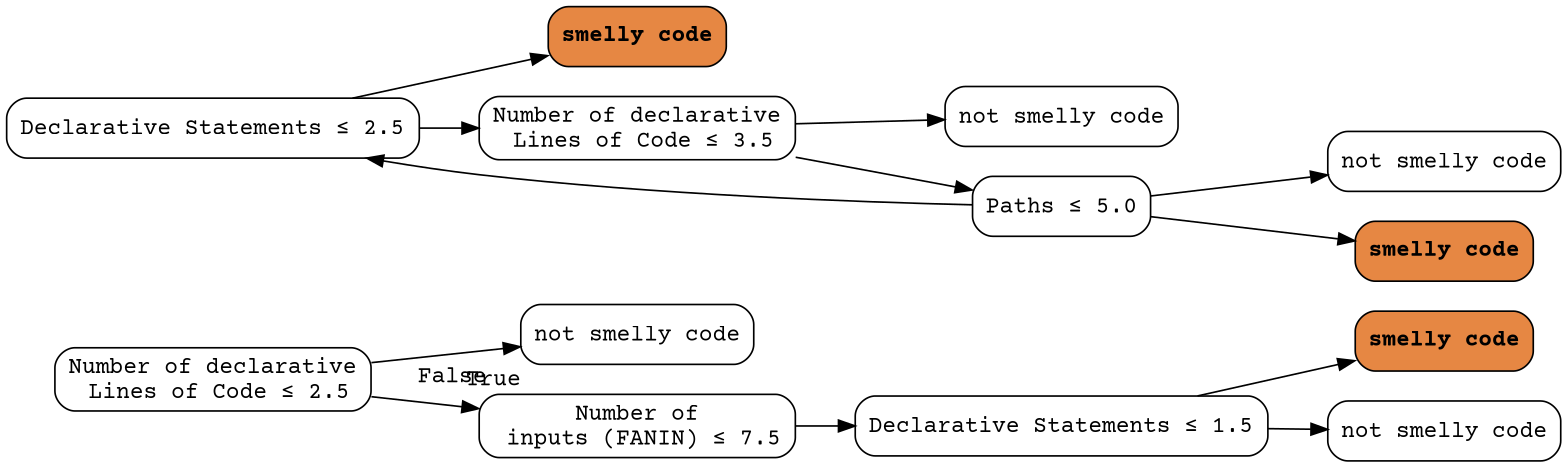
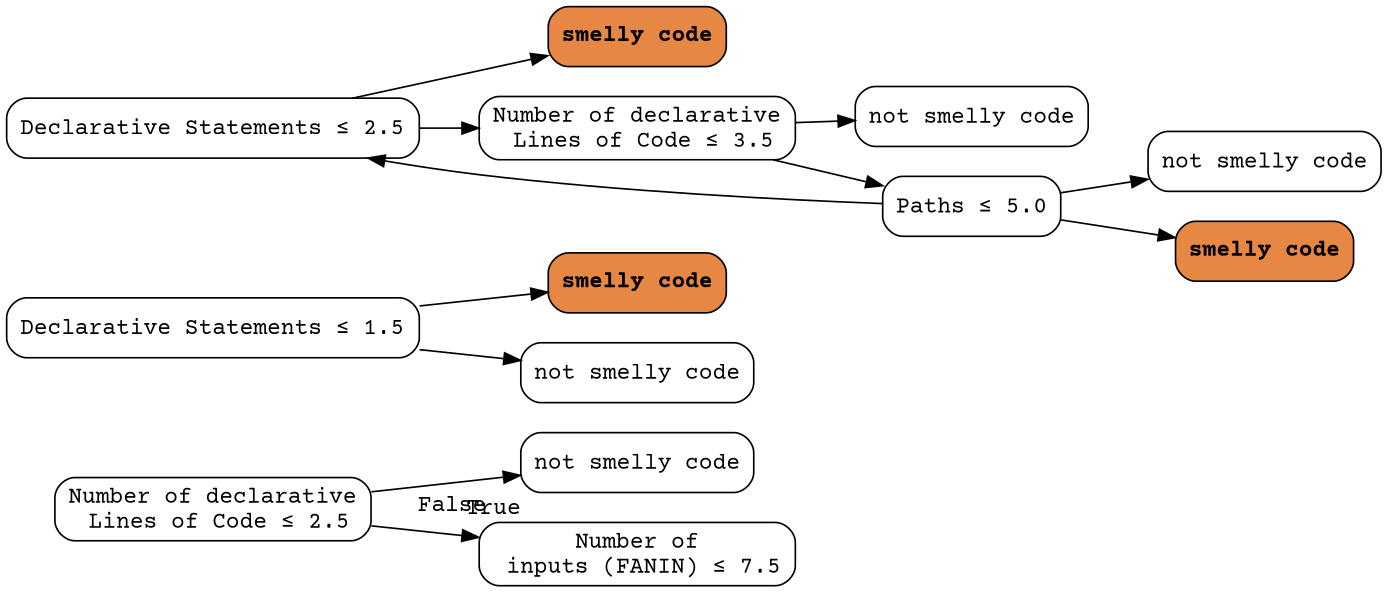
edge "Number of" -> "Declarative Statements ≤ 1.5": removed
